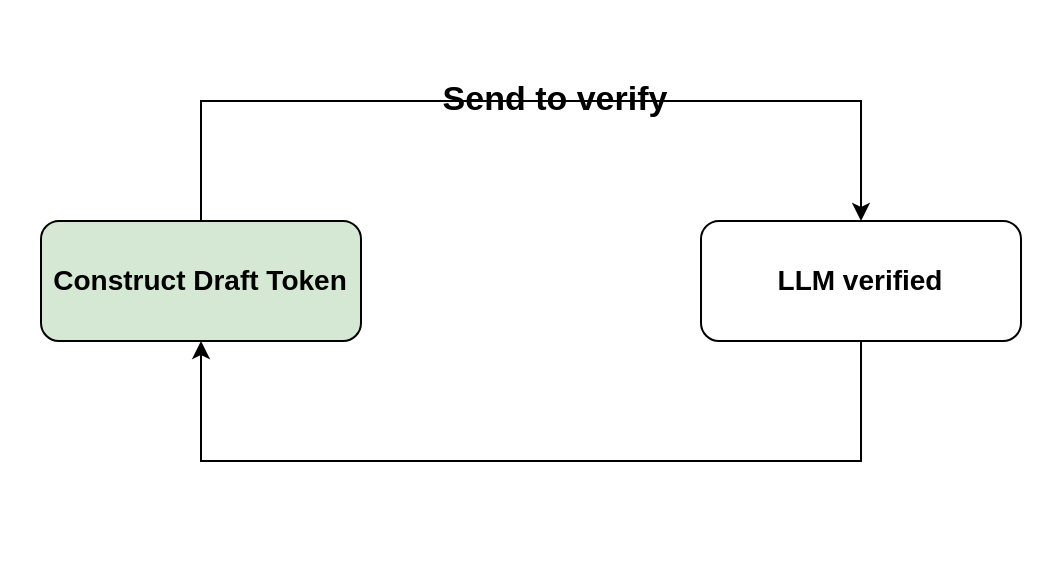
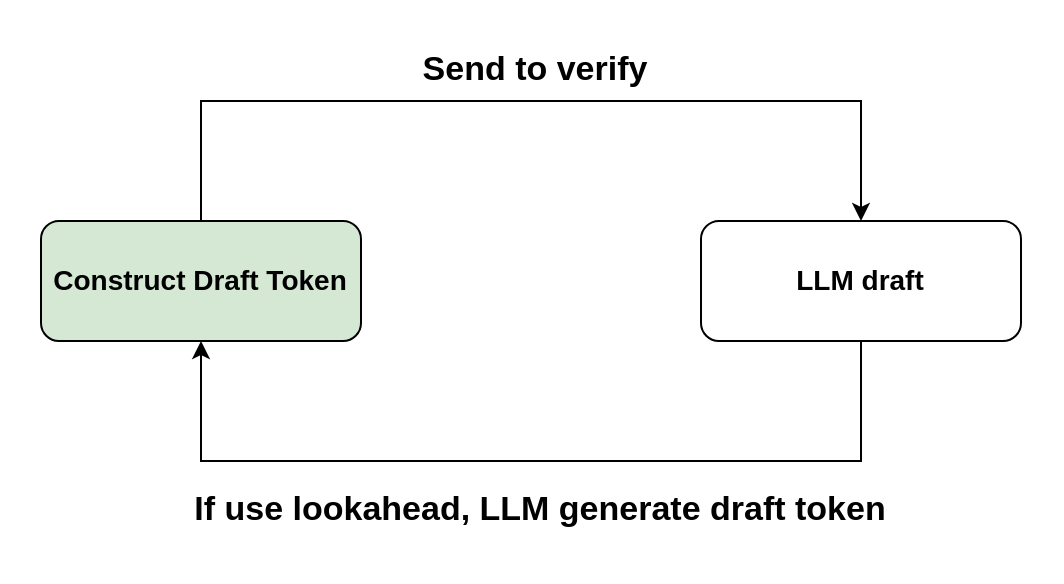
node "Send to verify": moved (555, 101) -> (535, 71)
node "LLM verified": label "LLM verified" -> "LLM draft"
node "If use lookahead, LLM generate draft token": added
